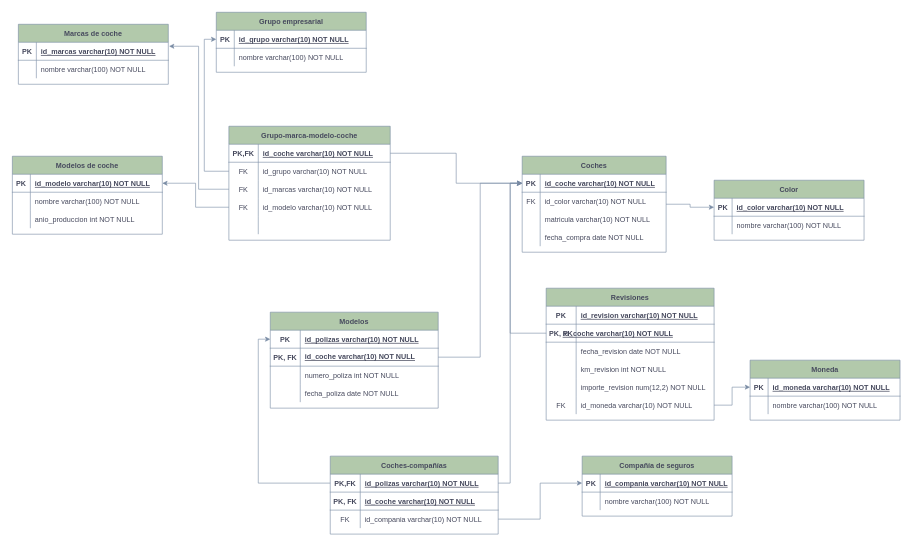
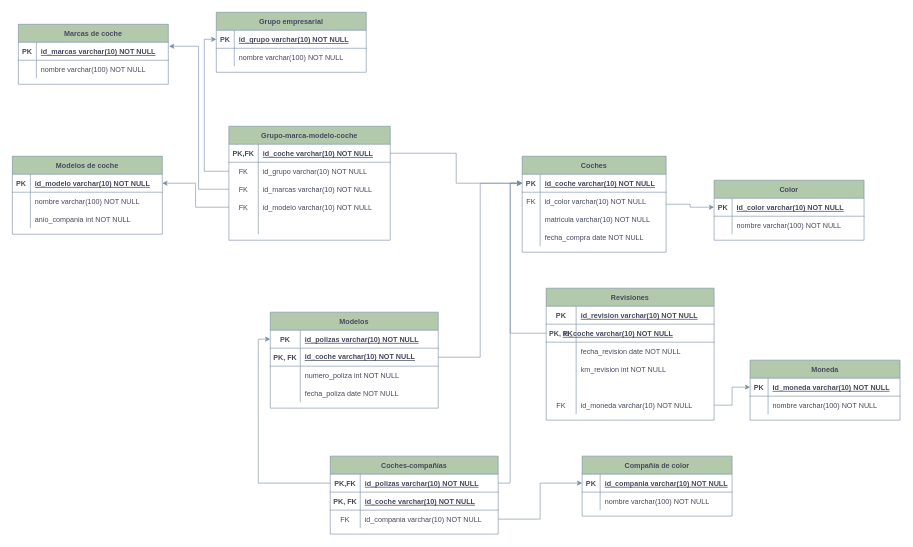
node "anio_produccion int NOT NULL": label "anio_produccion int NOT NULL" -> "anio_compania int NOT NULL"
node "importe_revision num(12,2) NOT NULL": removed
node "Compañía de seguros": label "Compañía de seguros" -> "Compañía de color"
